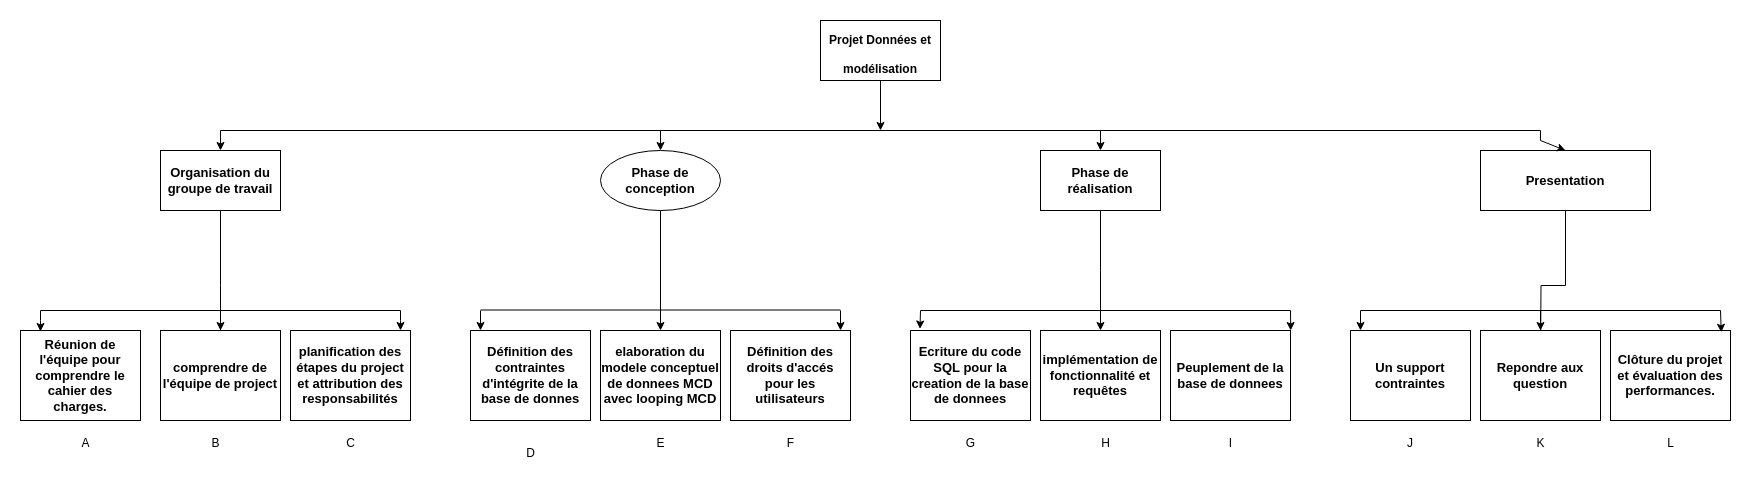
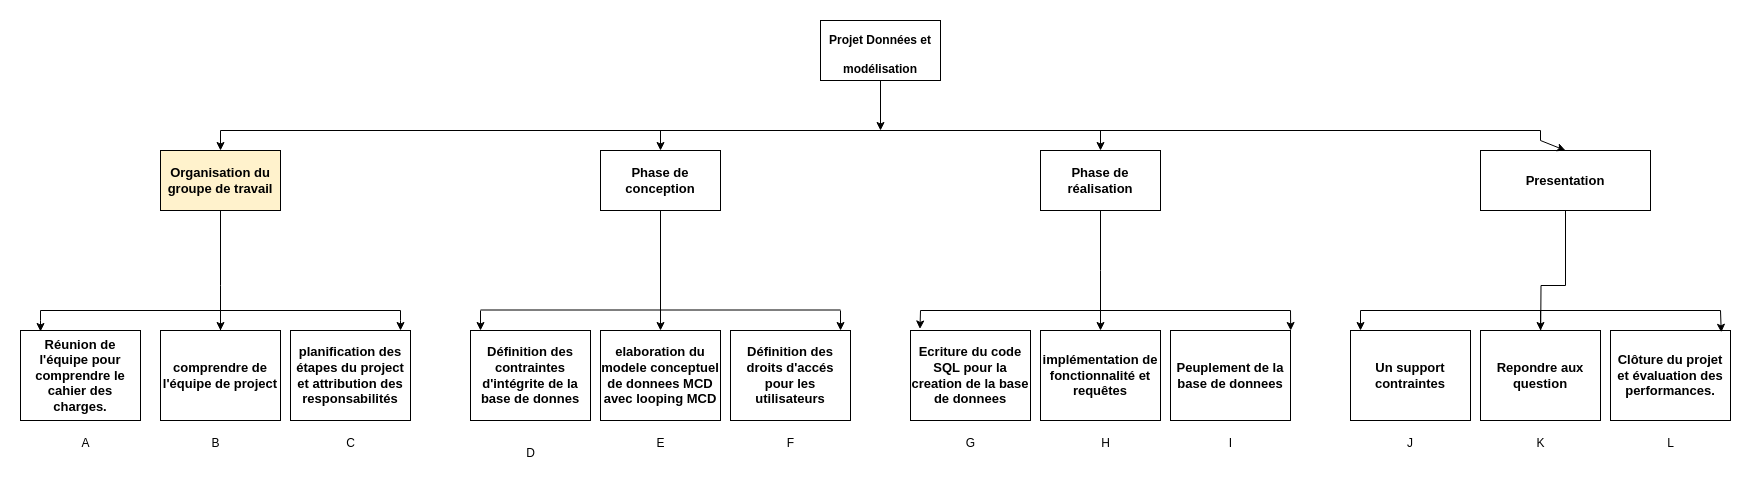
node "Organisation du groupe de travail": fillcolor #ffffff -> #fff2cc
node "Phase de conception": shape ellipse -> rectangle
